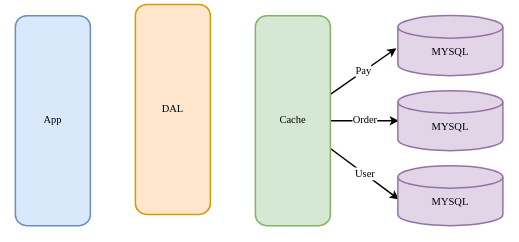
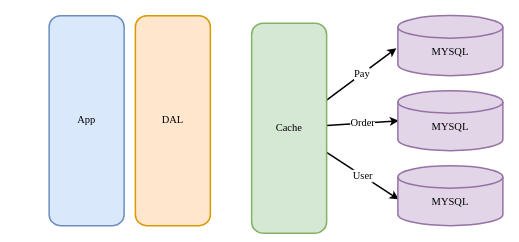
node "DAL": moved (173, 109) -> (173, 120)
node "App": moved (53, 120) -> (87, 120)
node "Cache": moved (293, 120) -> (289, 128)
